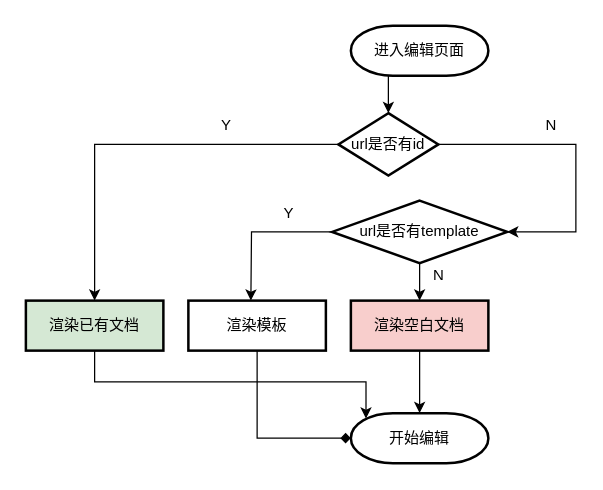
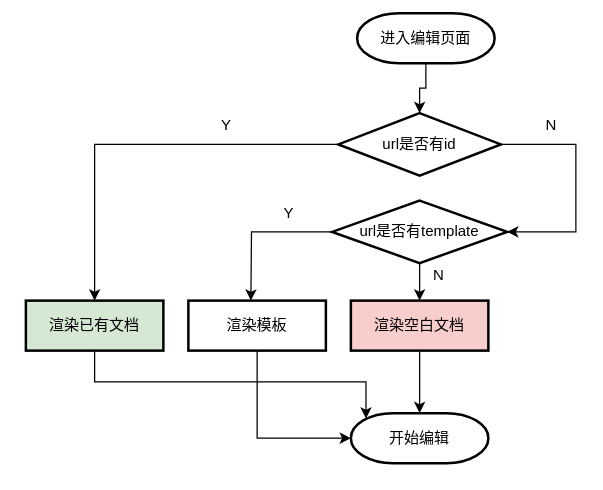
node "进入编辑页面": moved (419, 51) -> (426, 38)
node "url是否有id": size 100x63 -> 163x63
edge "渲染模板" -> "开始编辑": arrowhead diamond -> classic
